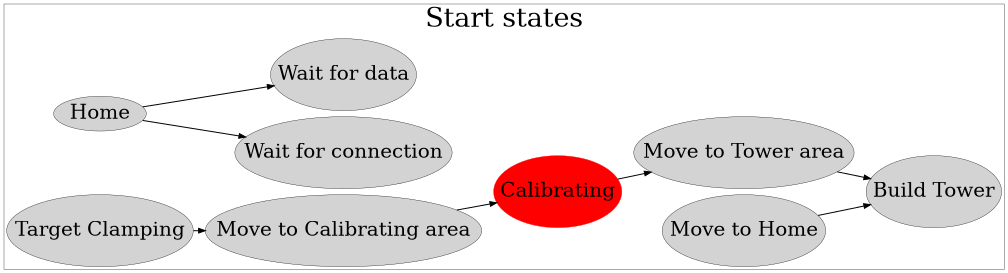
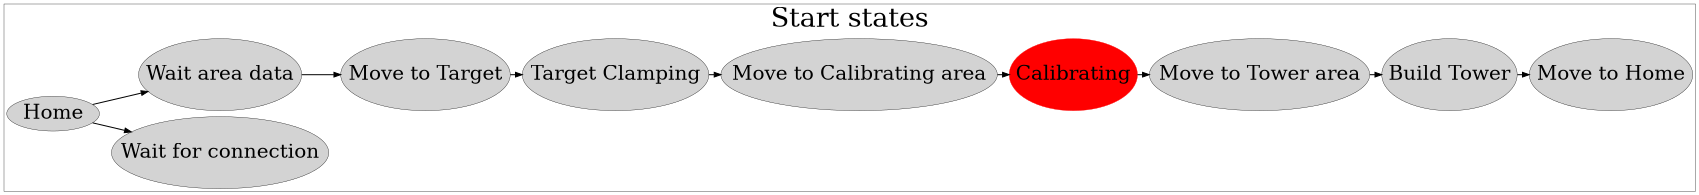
node "Wait for data": label "Wait for data" -> "Wait area data"
node "Move to Target": added
edge "Move to Home" -> "Build Tower": reversed
